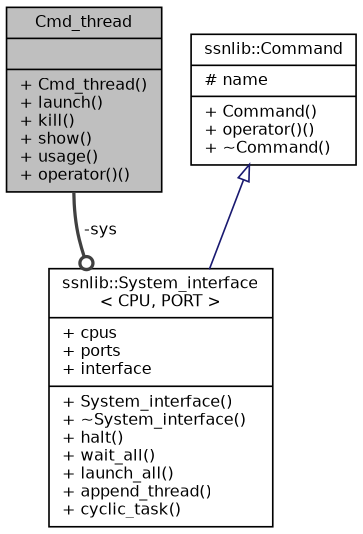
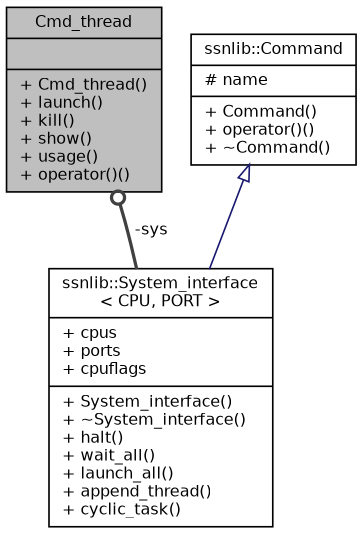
edge "Cmd_thread" -> "ssnlib::System_interface": reversed
node "ssnlib::System_interface": text "+ interface" -> "+ cpuflags"
